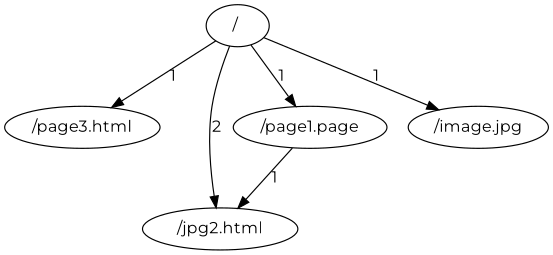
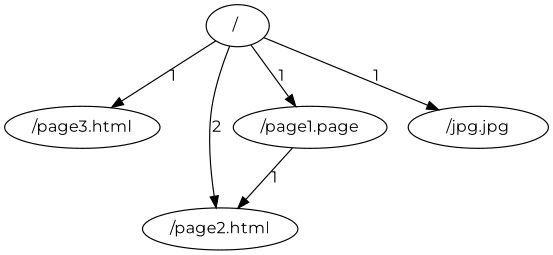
node "/image.jpg": label "/image.jpg" -> "/jpg.jpg"
node "/jpg2.html": label "/jpg2.html" -> "/page2.html"
